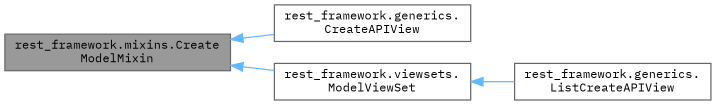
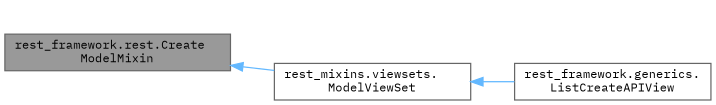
node "rest_framework.generics. CreateAPIView": removed
node "rest_framework.mixins.Create ModelMixin": label "rest_framework.mixins.Create ModelMixin" -> "rest_framework.rest.Create ModelMixin"
node "rest_framework.viewsets. ModelViewSet": label "rest_framework.viewsets. ModelViewSet" -> "rest_mixins.viewsets. ModelViewSet"
